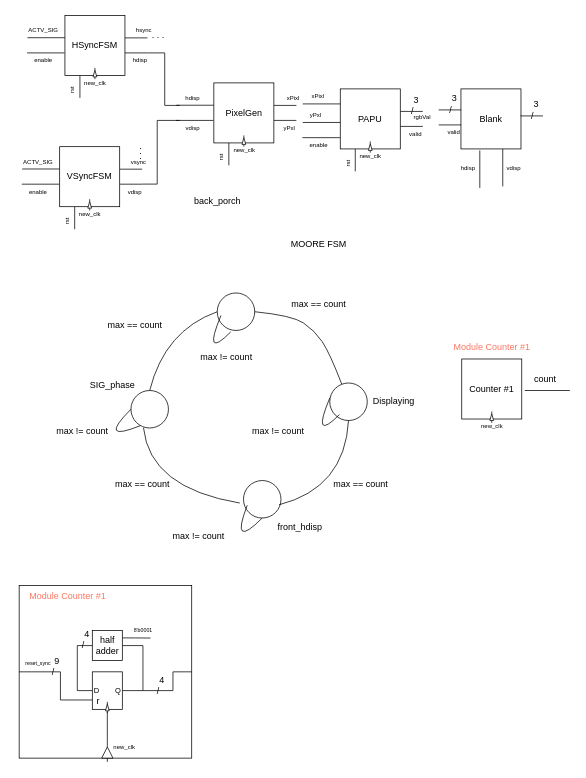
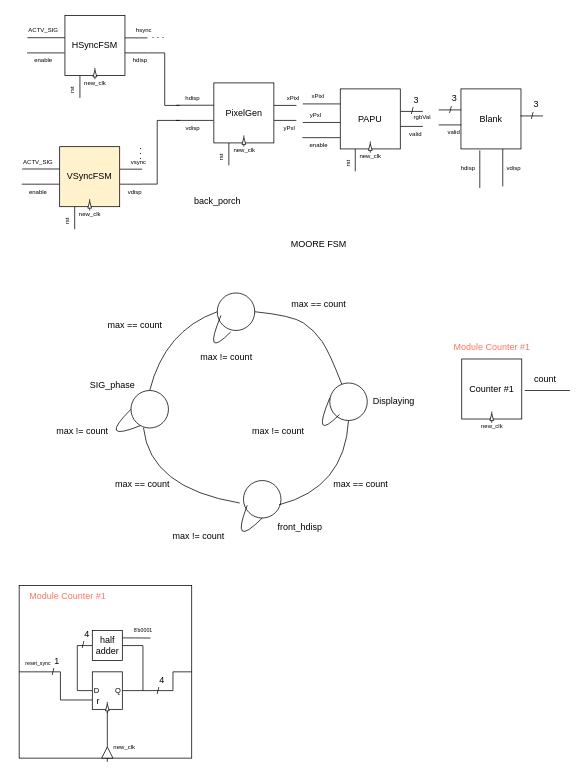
node "VSyncFSM": fillcolor #ffffff -> #fff2cc
node "9 /": label "9 /" -> "1 /"
